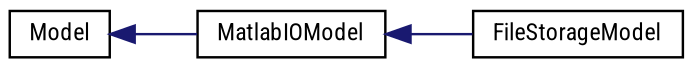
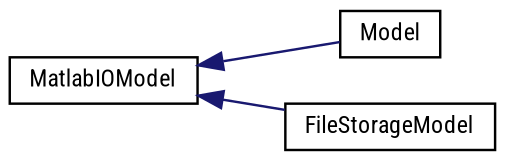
edge "MatlabIOModel" -> "Model": reversed
